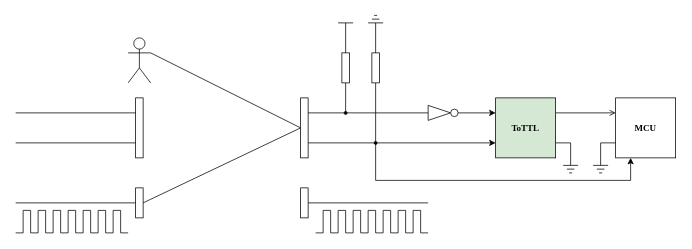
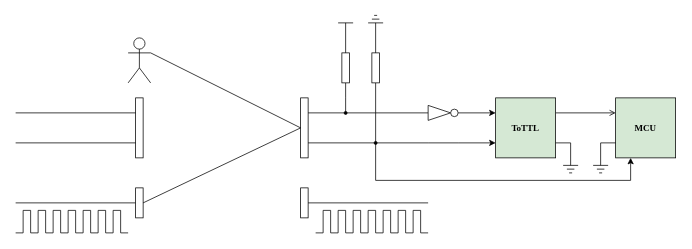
node "MCU": fillcolor #ffffff -> #d5e8d4
